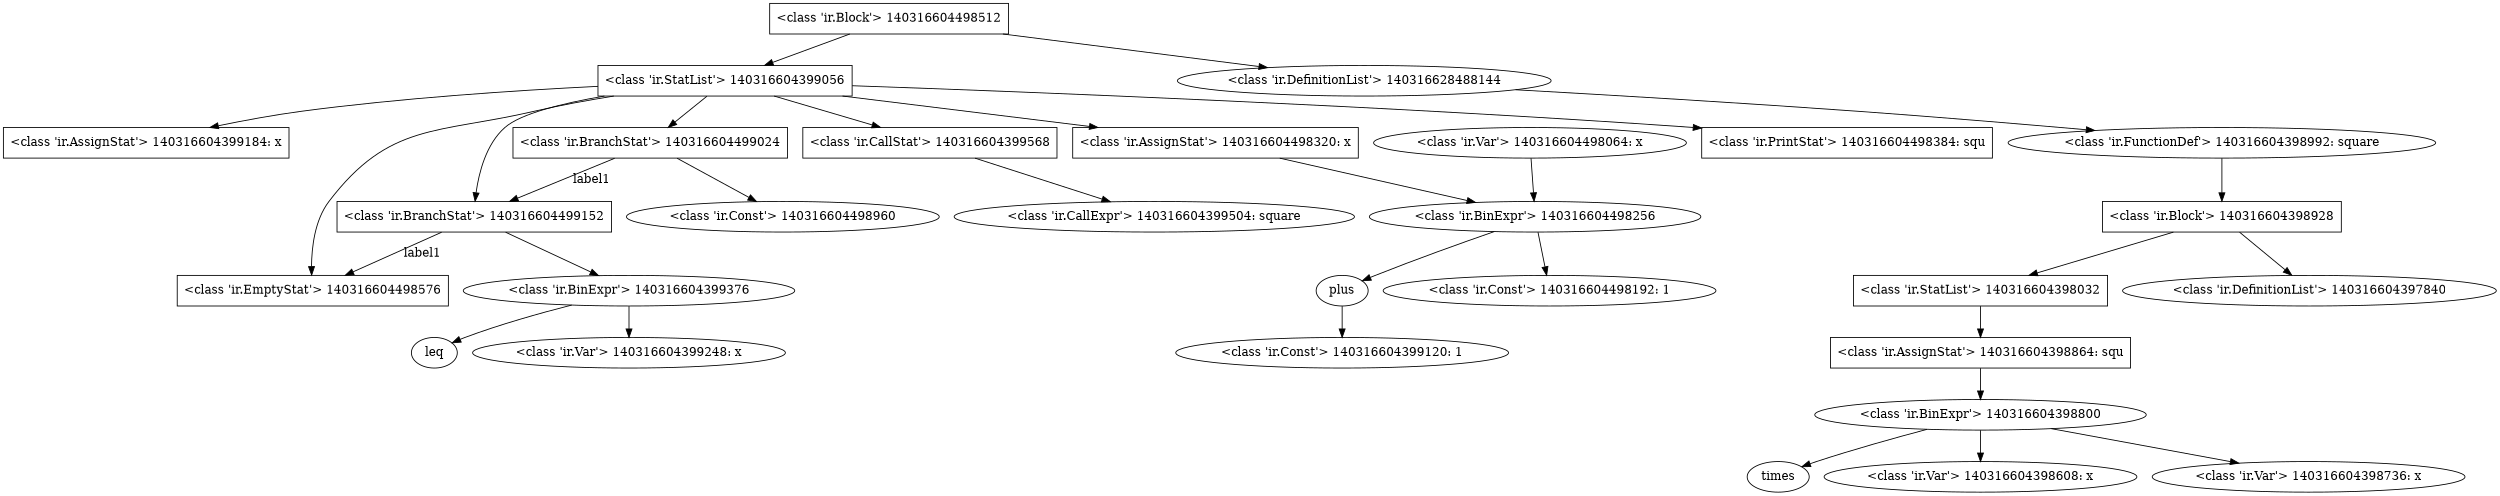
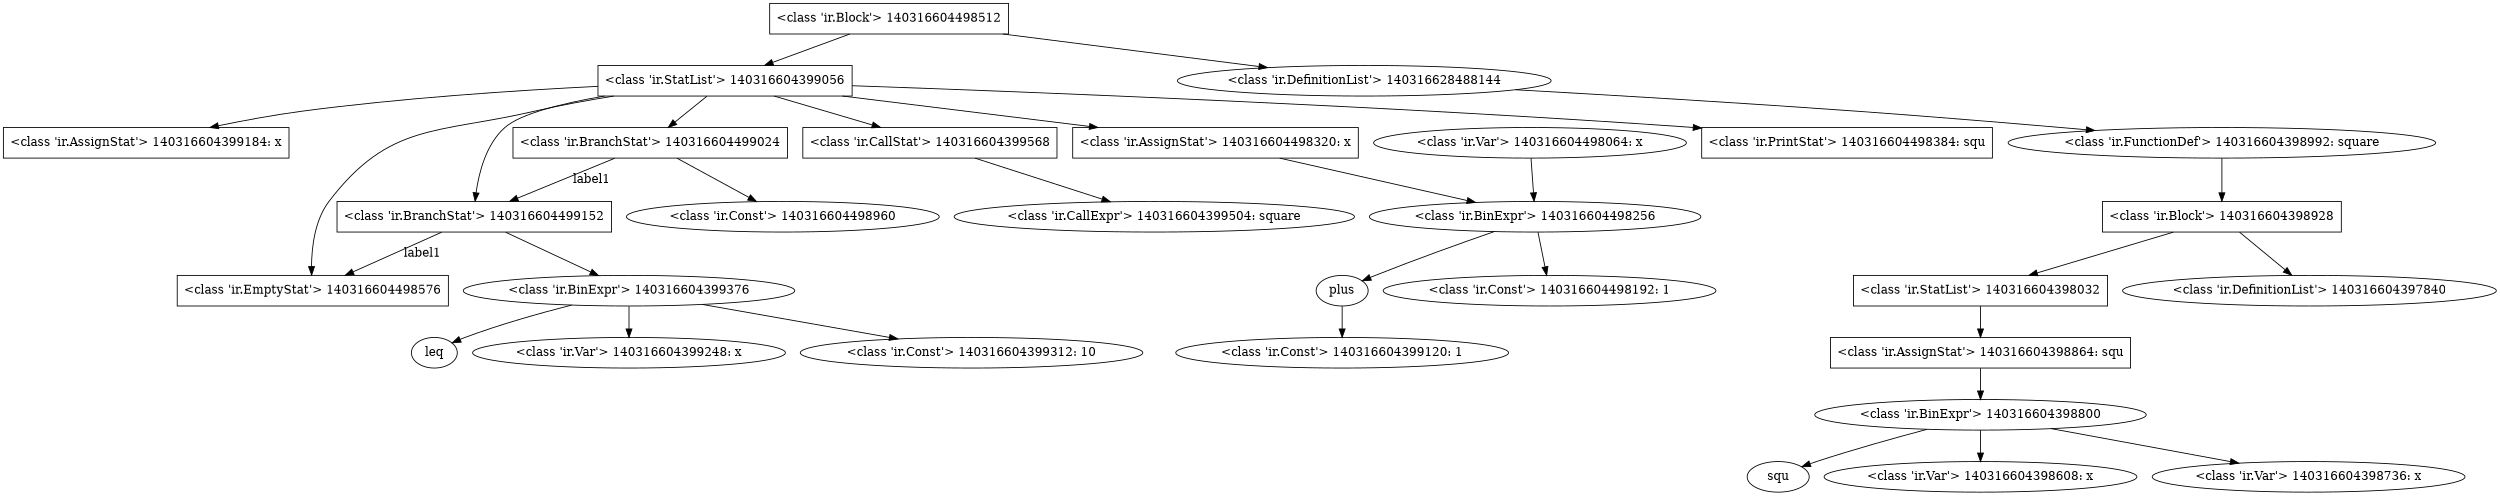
node "<class 'ir.Const'> 140316604399312: 10": added
node "times": label "times" -> "squ"
